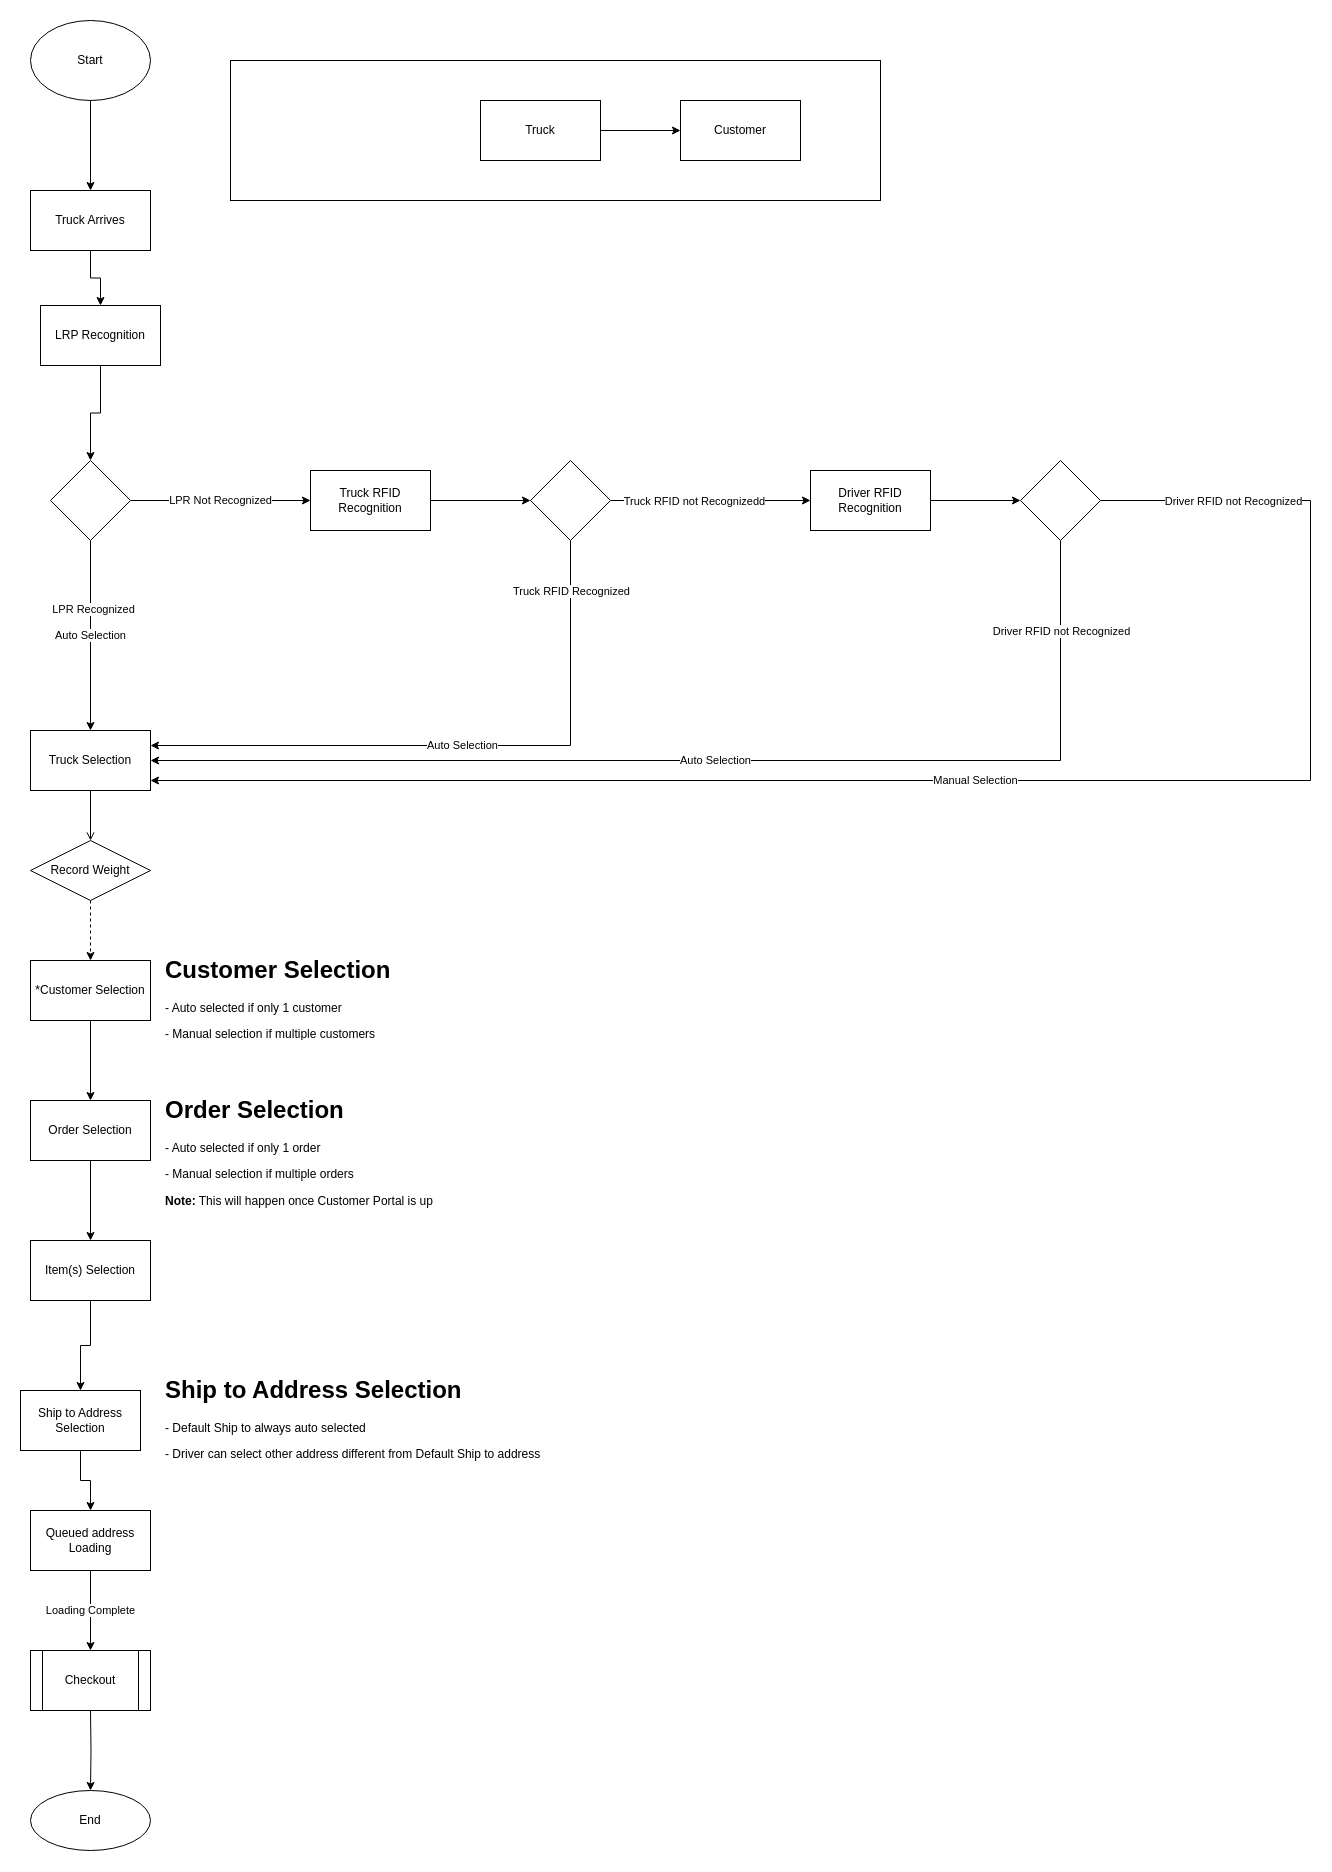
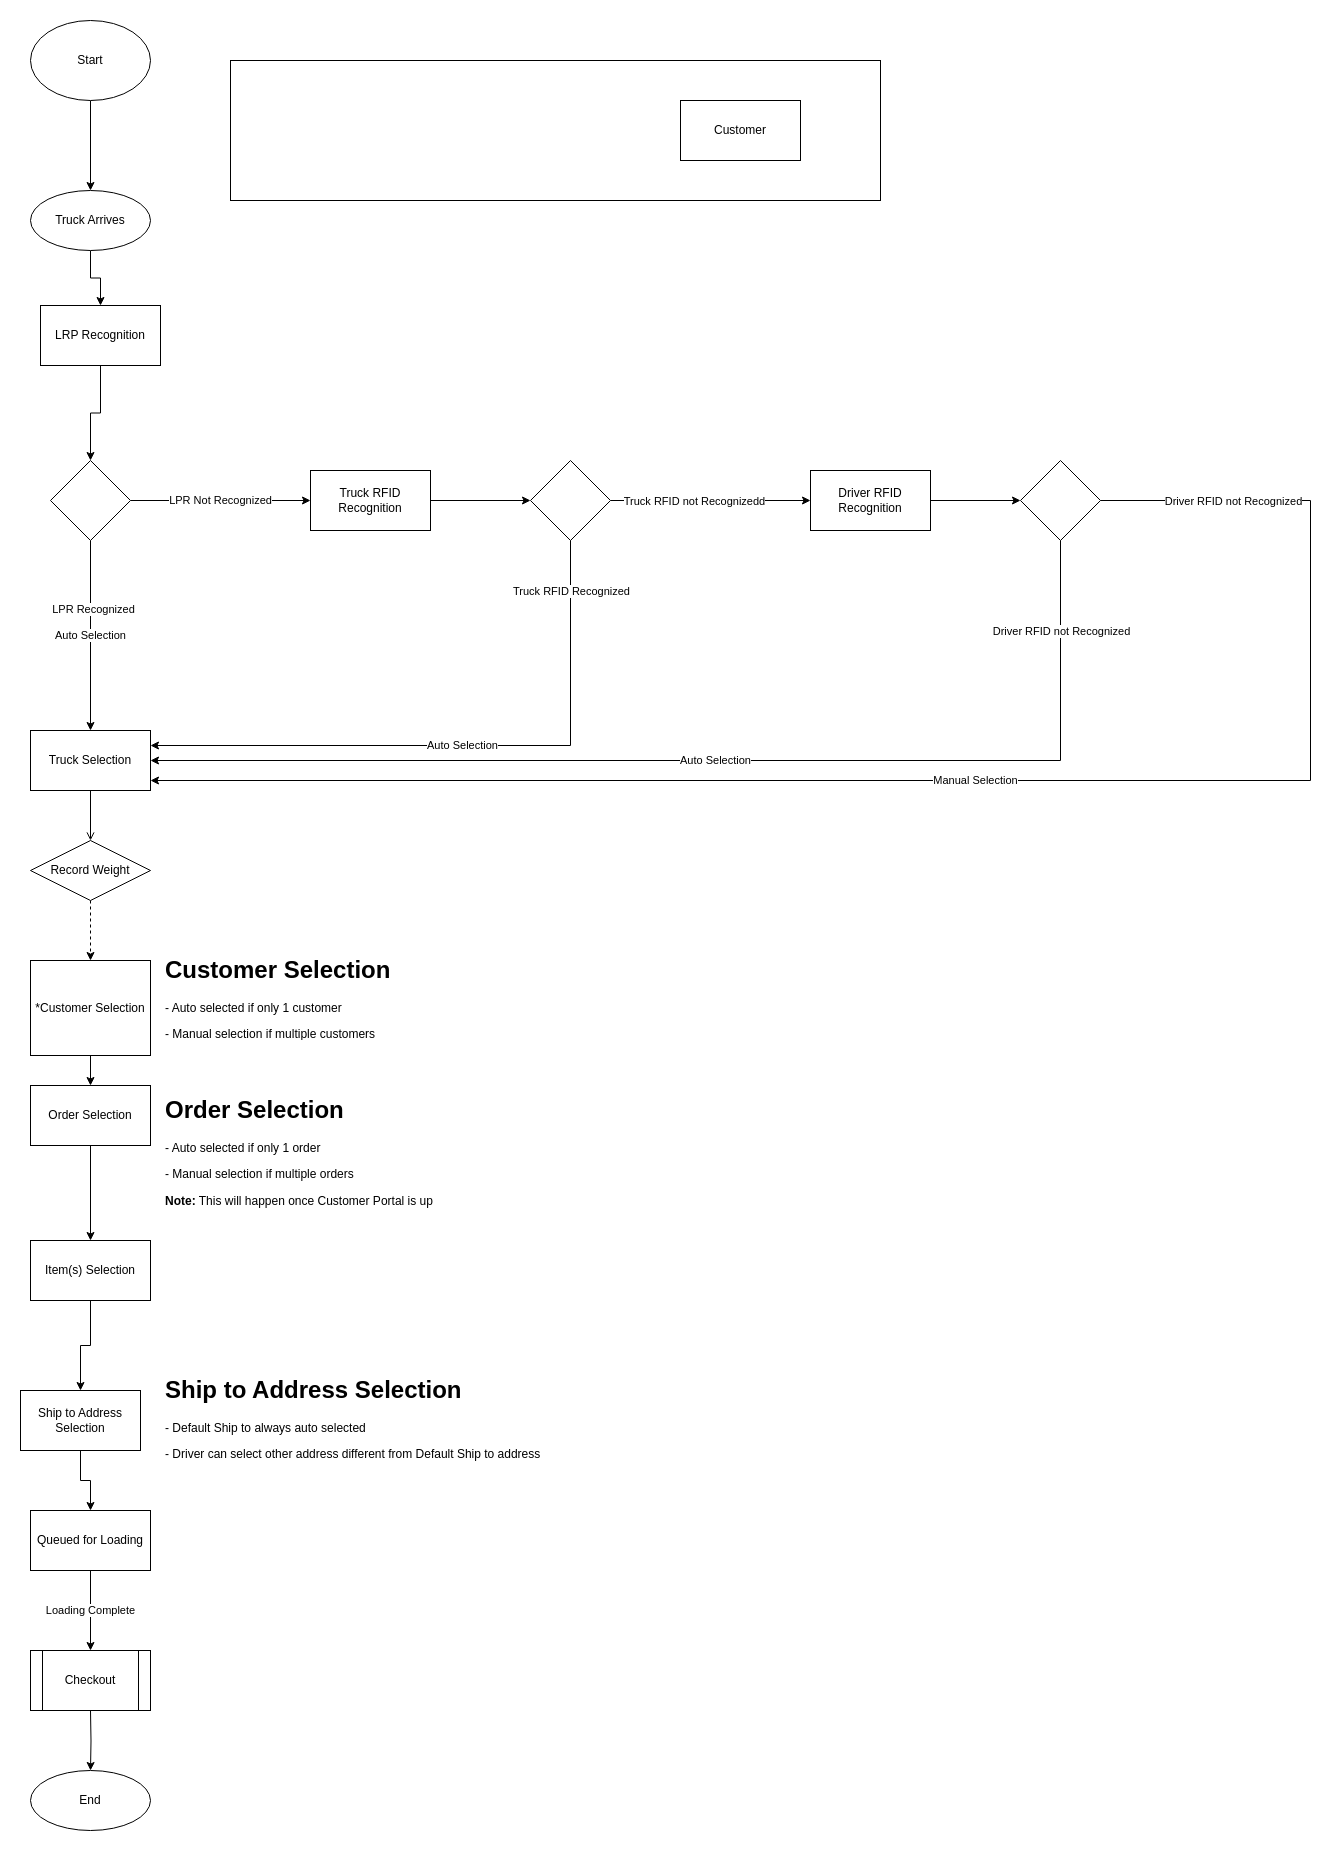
node "Truck": removed
edge "Truck" -> "Customer": removed
node "Truck Arrives": shape rectangle -> ellipse
node "*Customer Selection": size 120x60 -> 120x95
node "Order Selection": moved (91, 1131) -> (91, 1116)
node "Queued address Loading": label "Queued address Loading" -> "Queued for Loading"
node "End": moved (91, 1821) -> (91, 1801)
